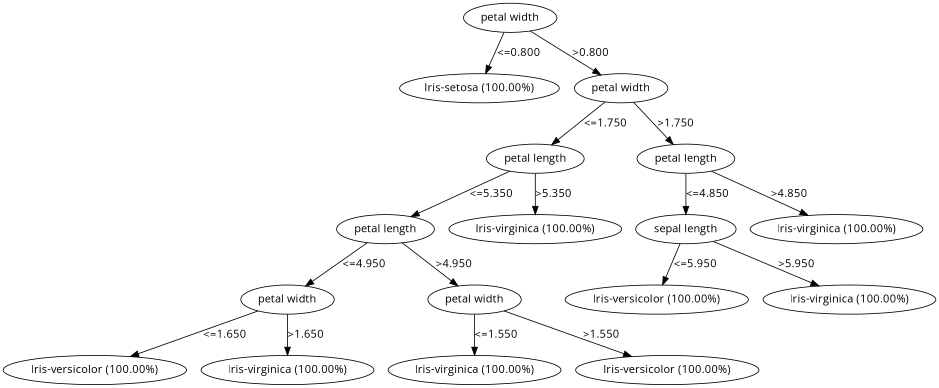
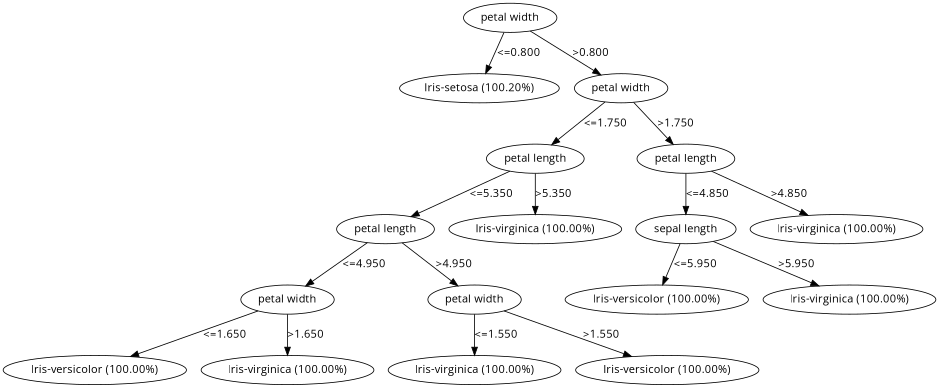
node "Iris-setosa (100.00%)": label "Iris-setosa (100.00%)" -> "Iris-setosa (100.20%)"
